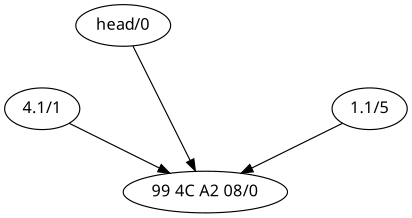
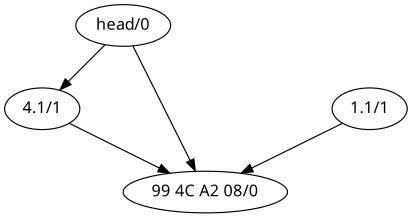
edge "head/0" -> "4.1/1": added
node "1.1/5": label "1.1/5" -> "1.1/1"
